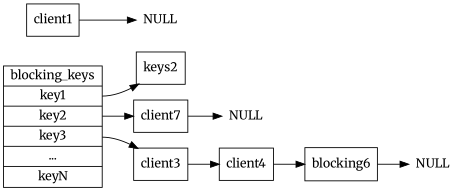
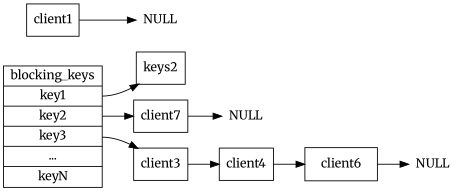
node "blocking6": label "blocking6" -> "client6"
